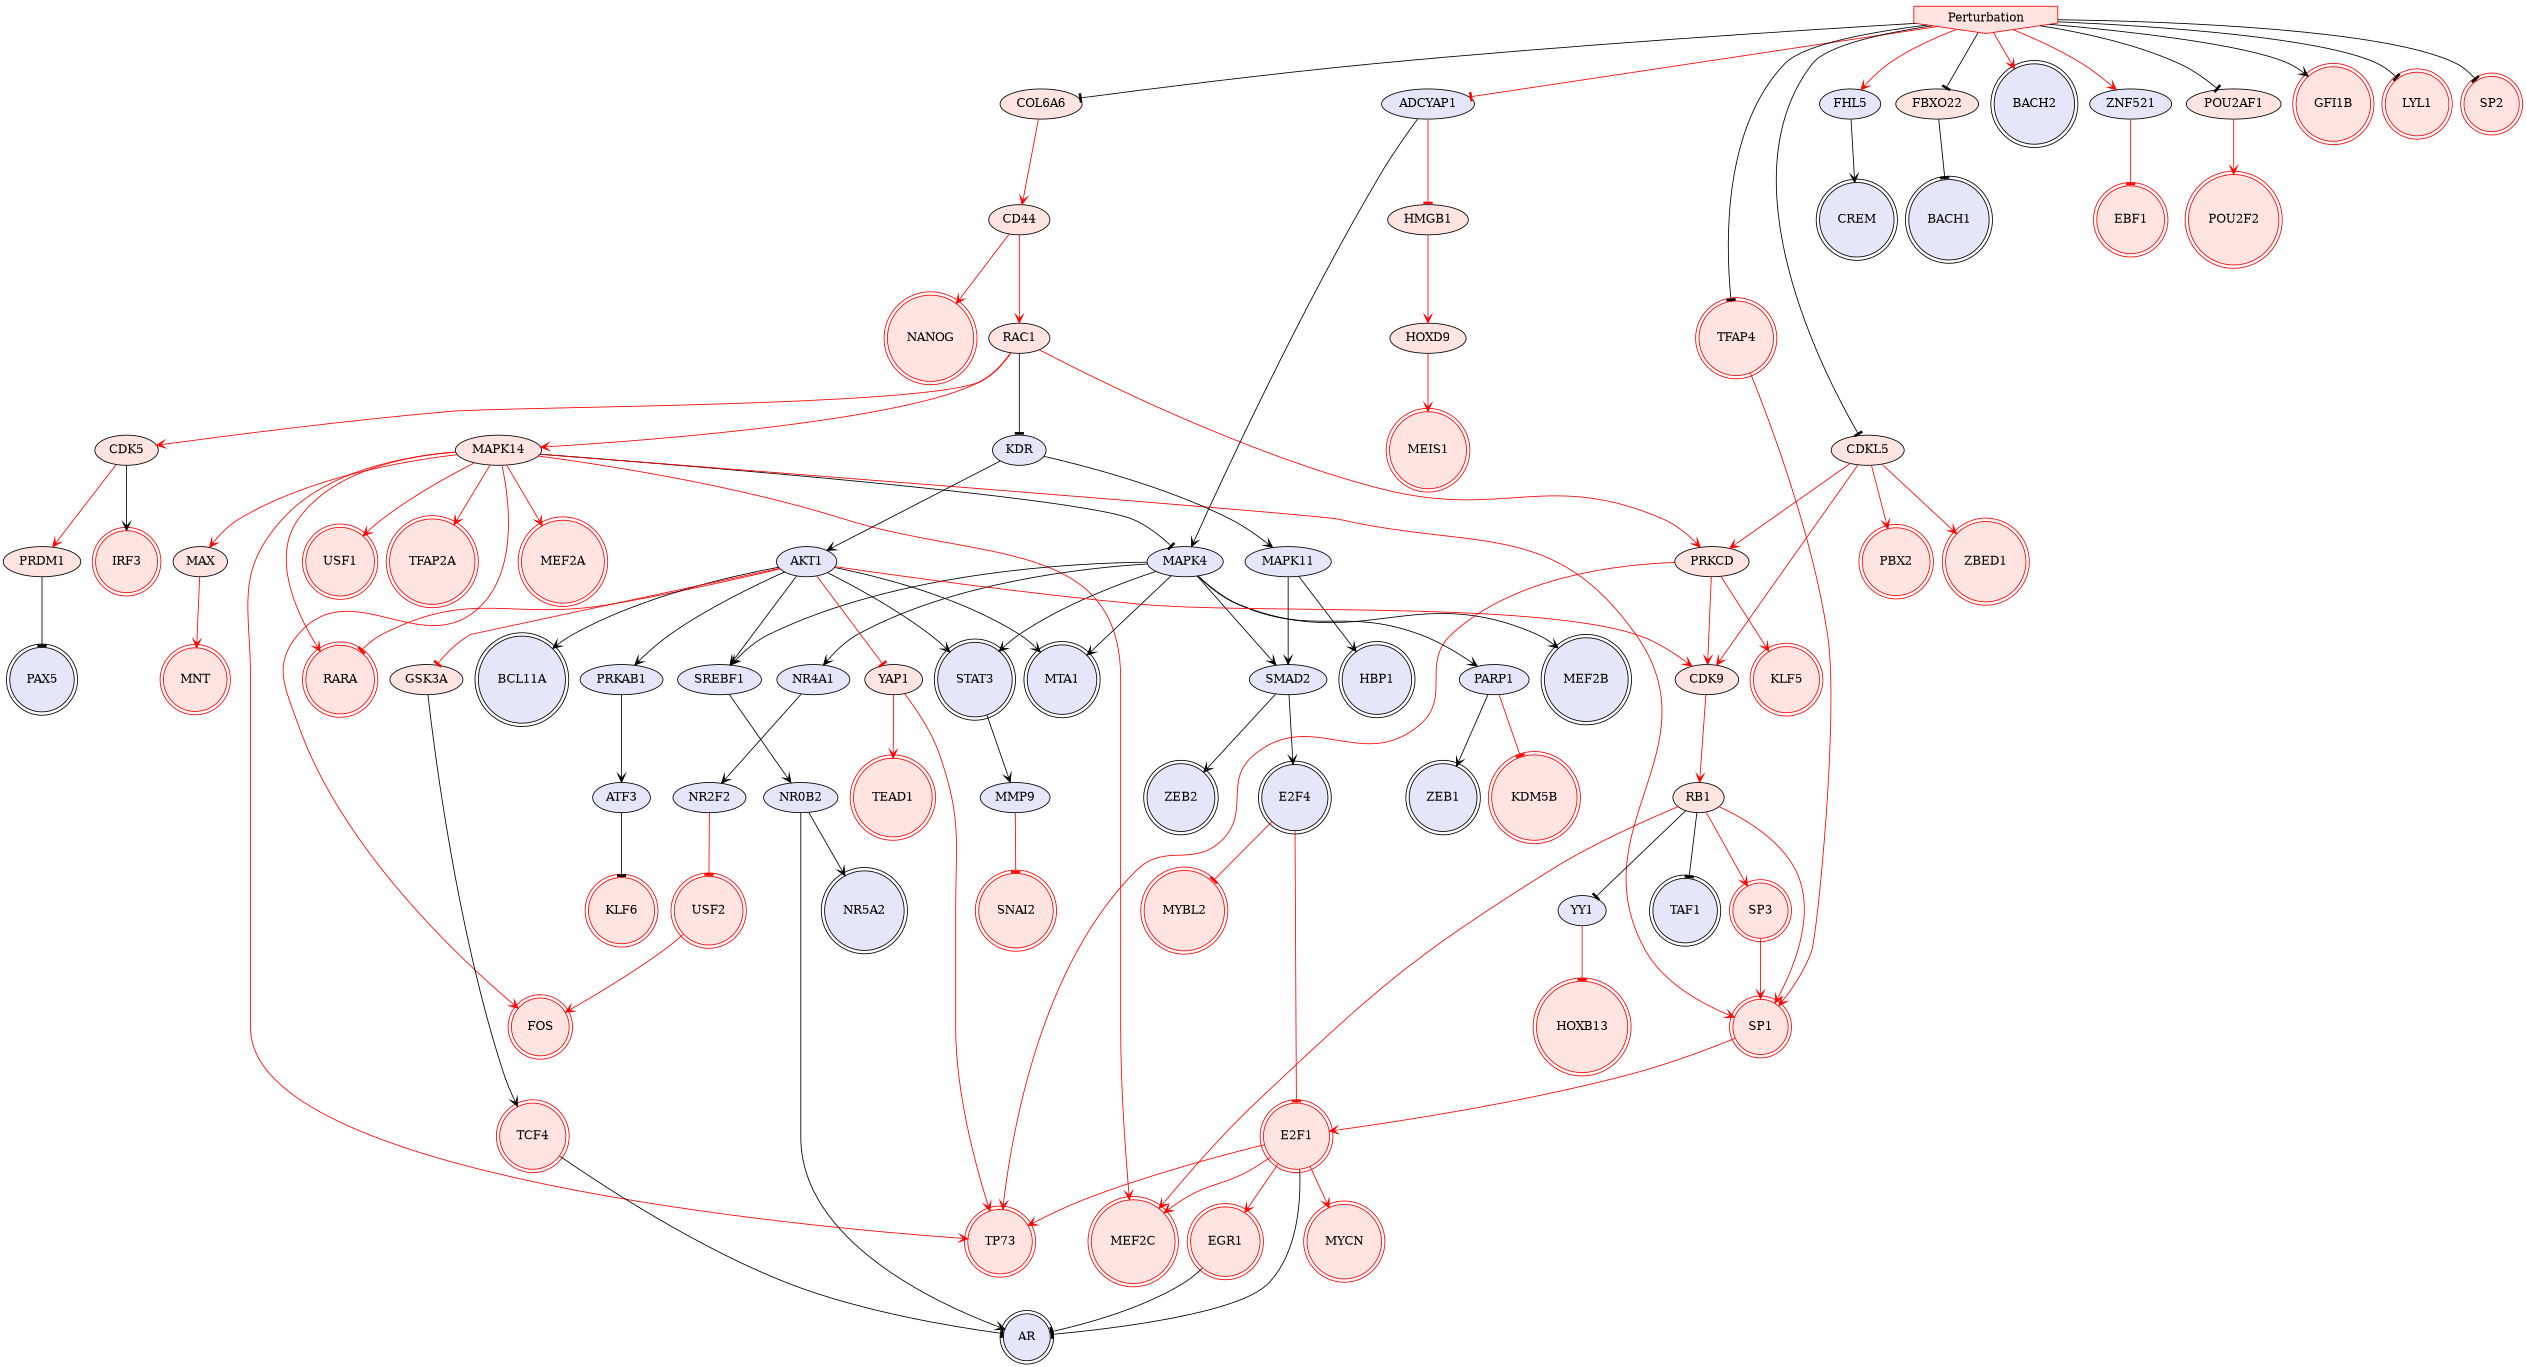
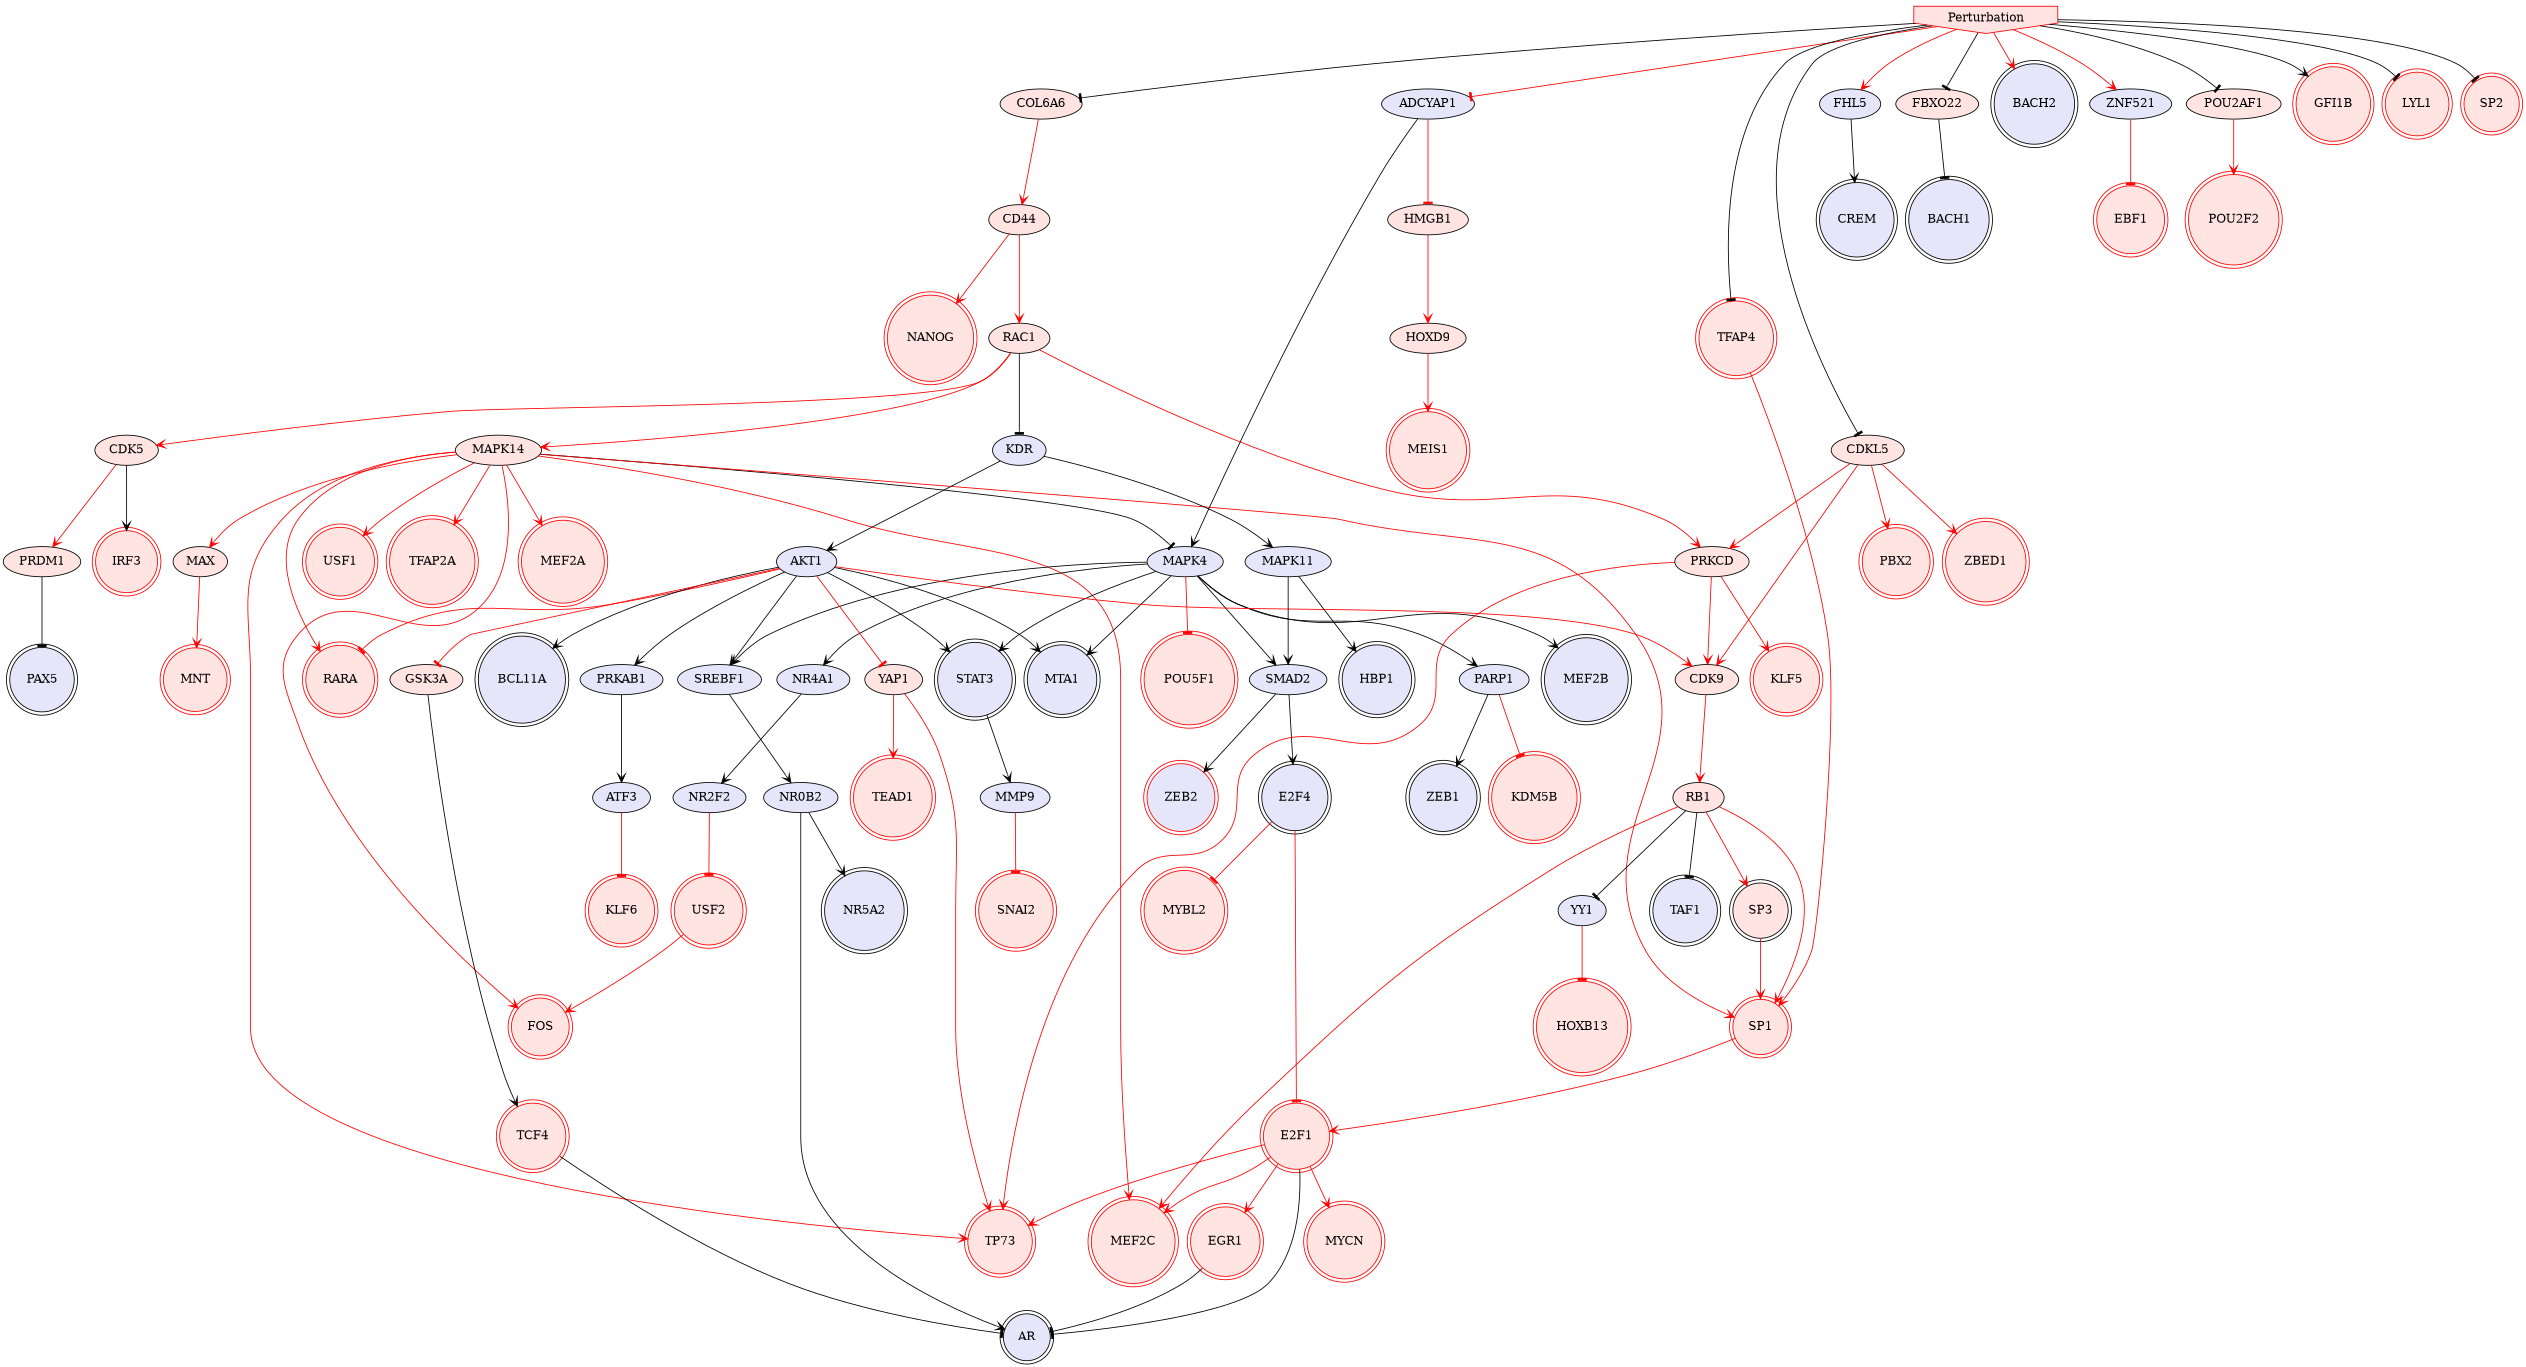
node "POU5F1": added
node "ZEB2": color black -> red
edge "ATF3" -> "KLF6": color black -> red
node "SP3": color red -> black
